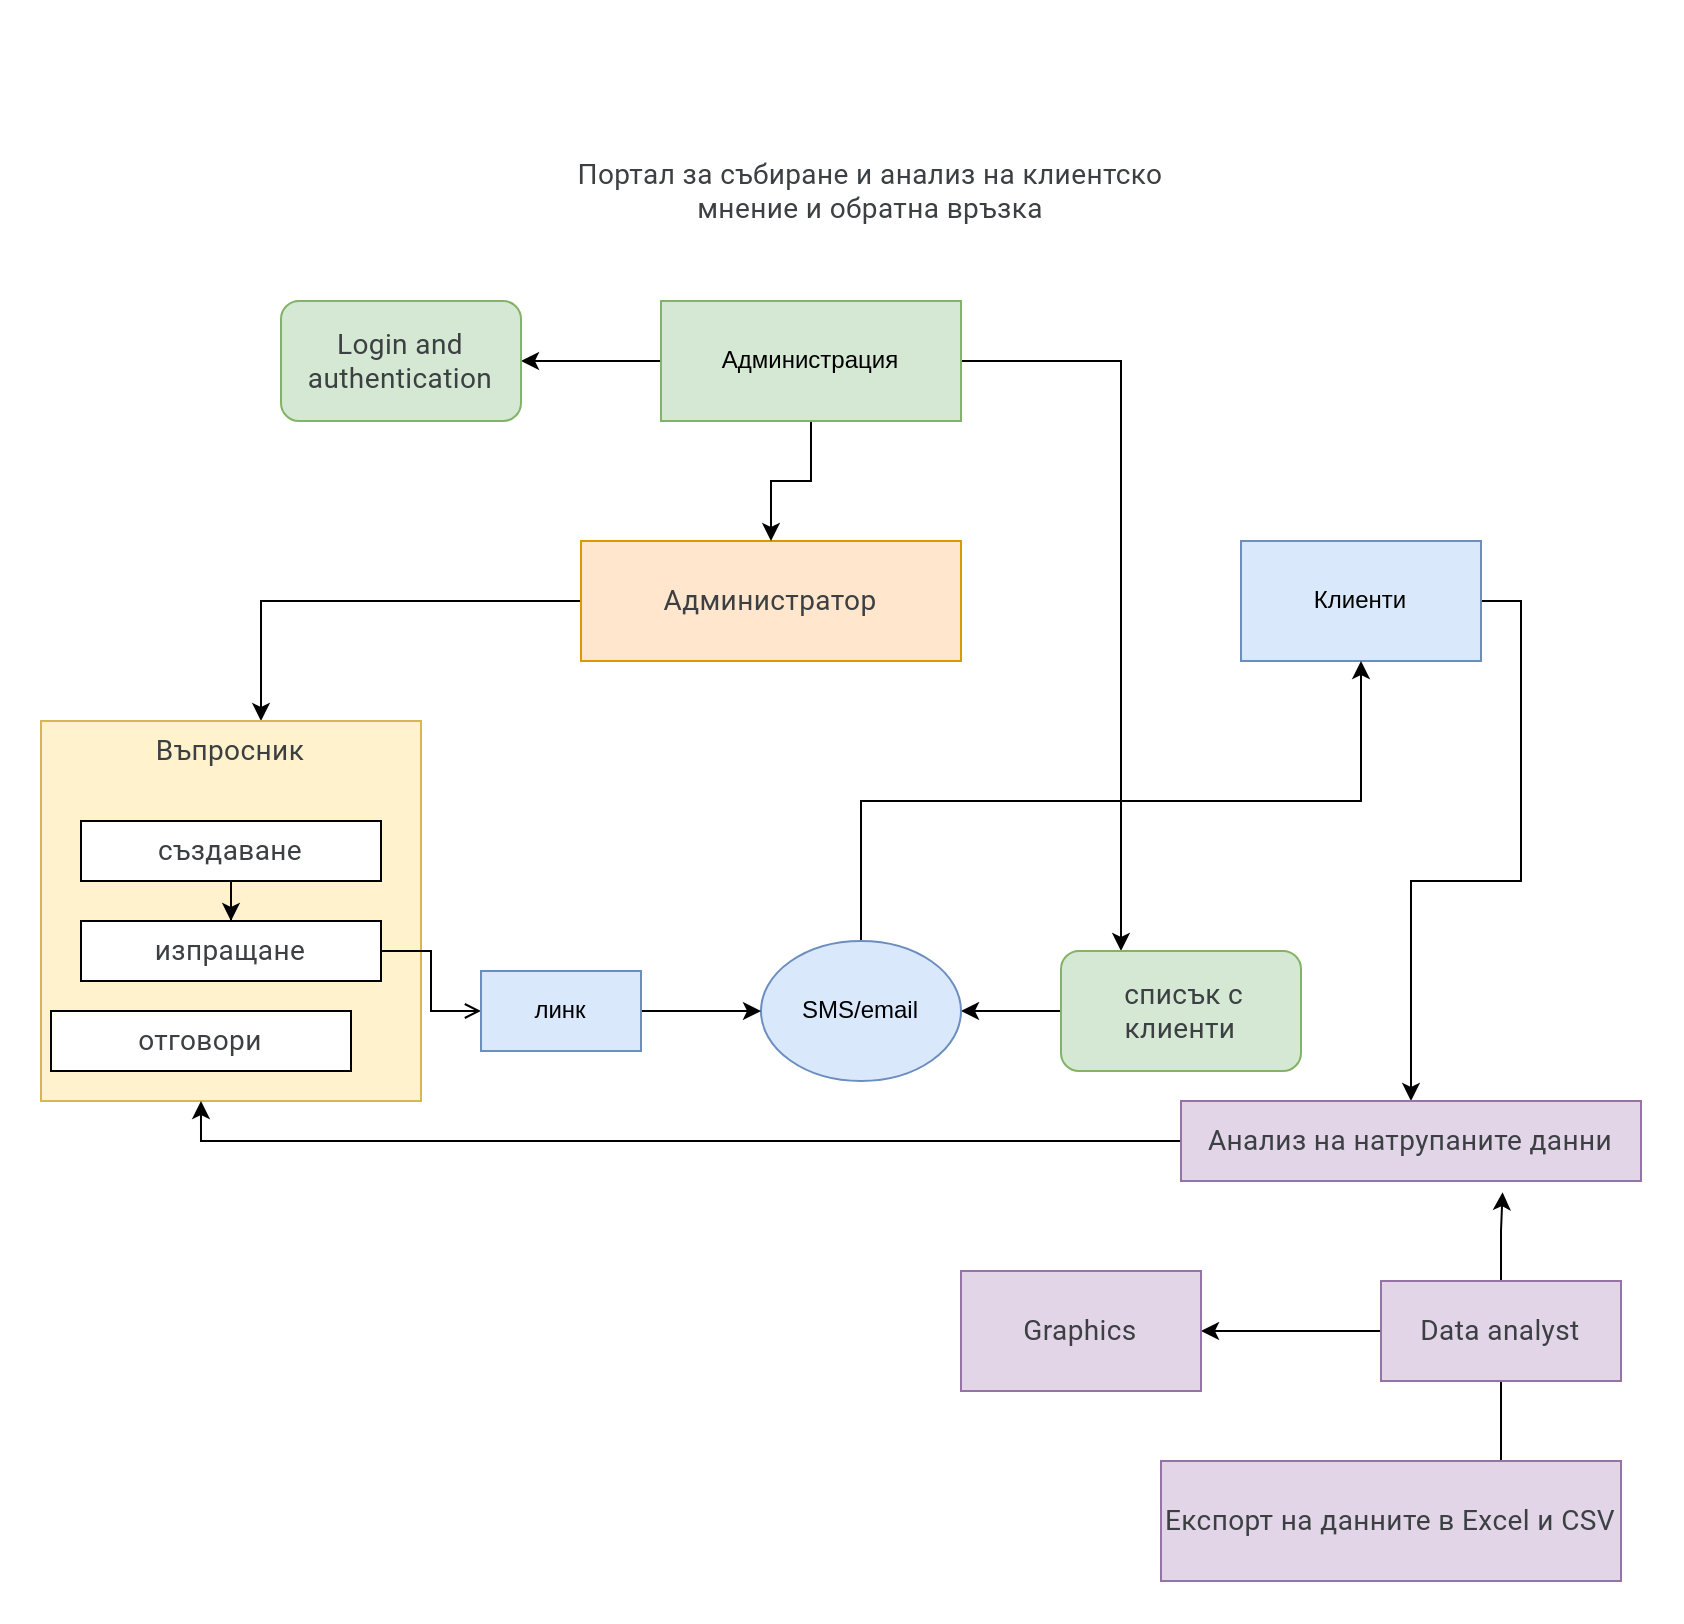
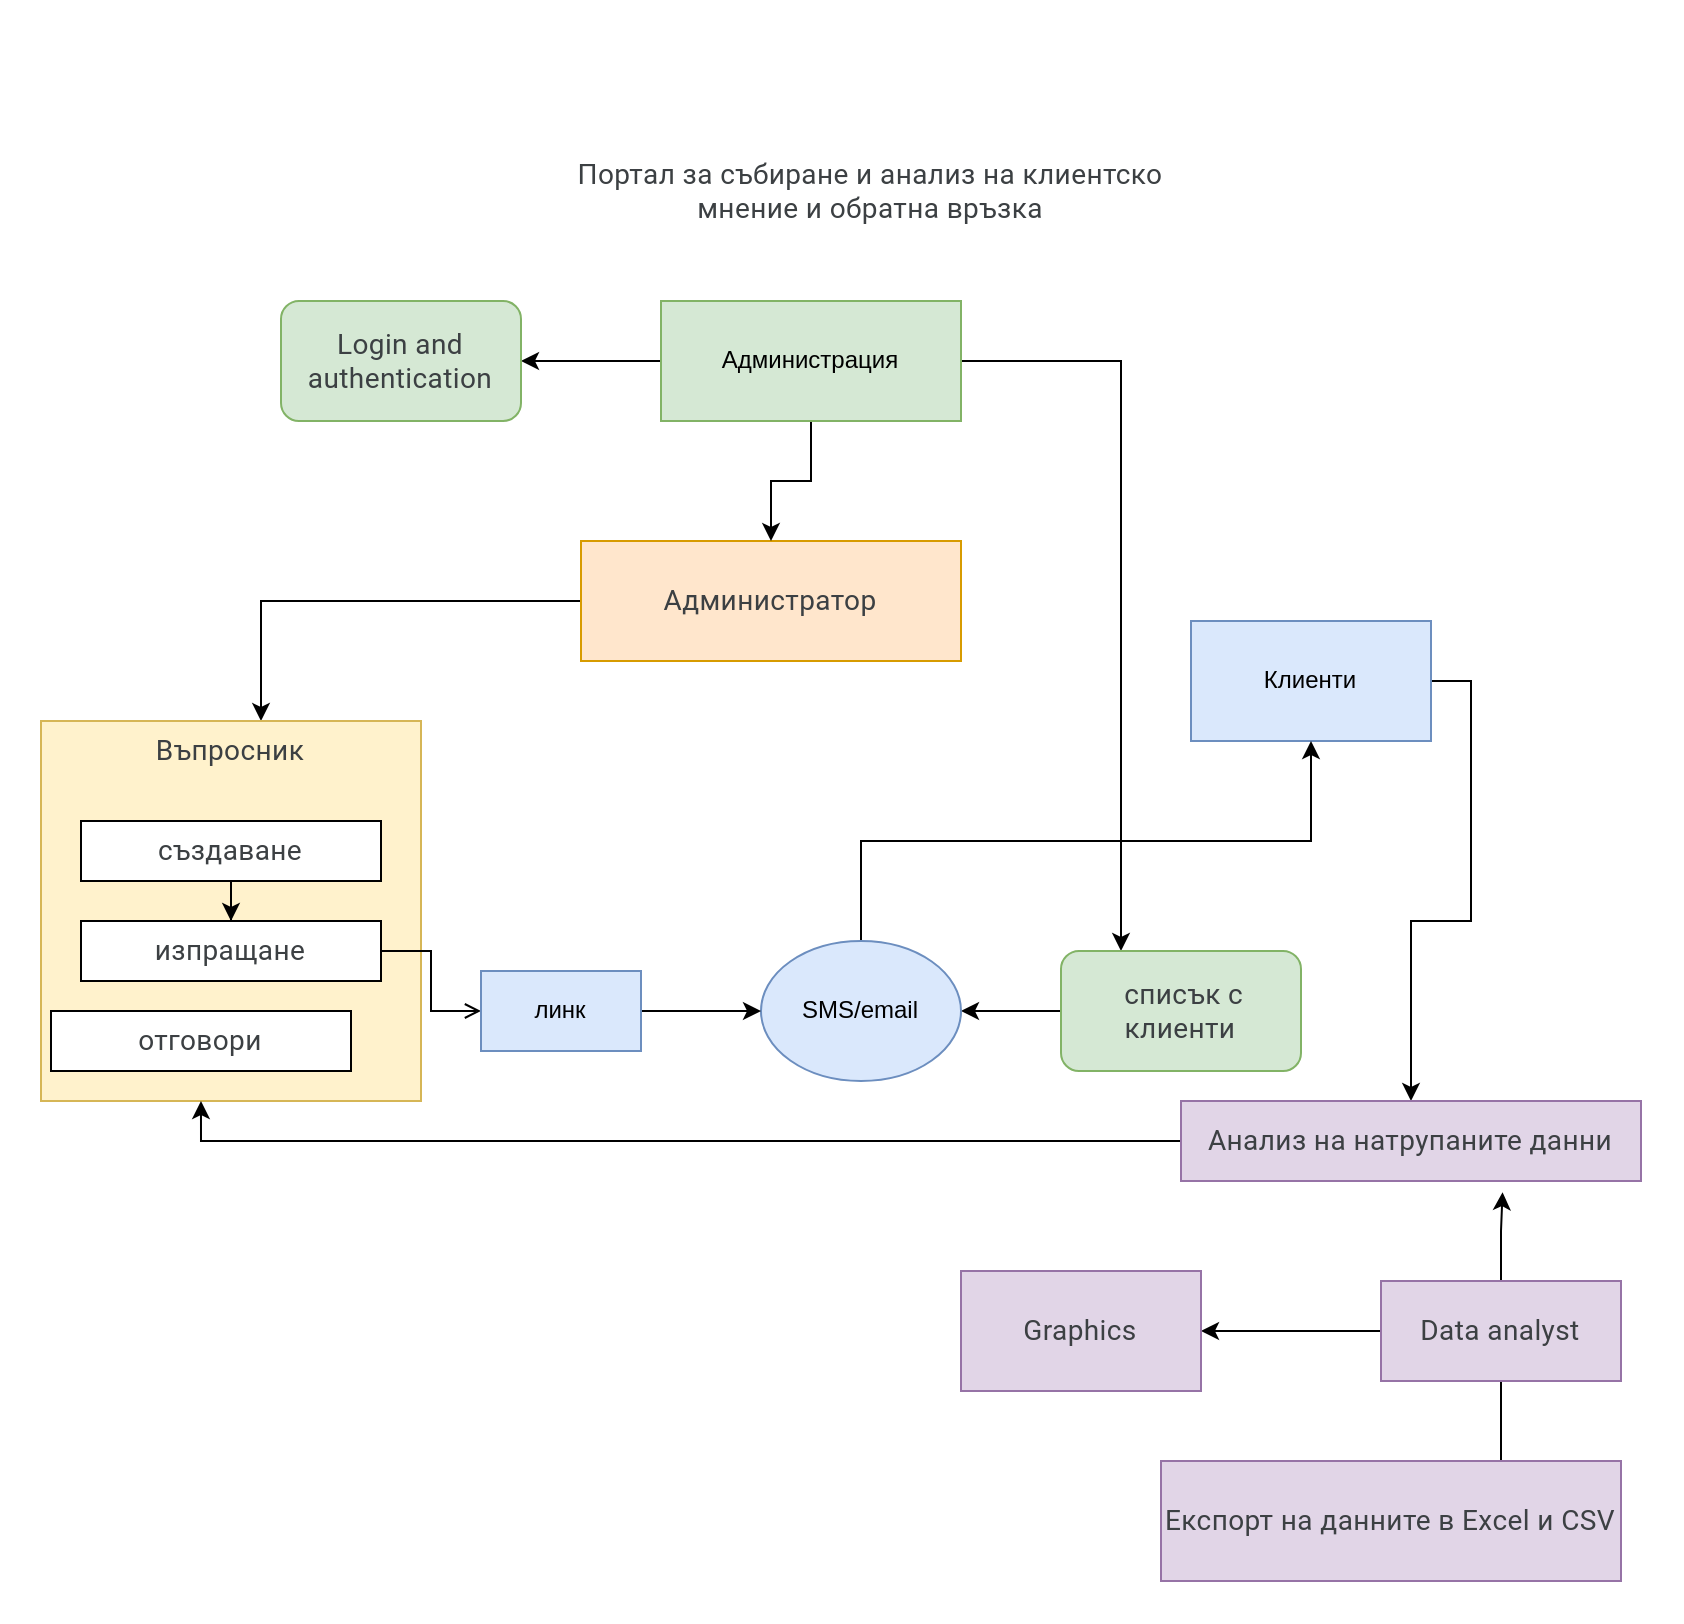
node "Клиенти": moved (1361, 601) -> (1311, 681)
